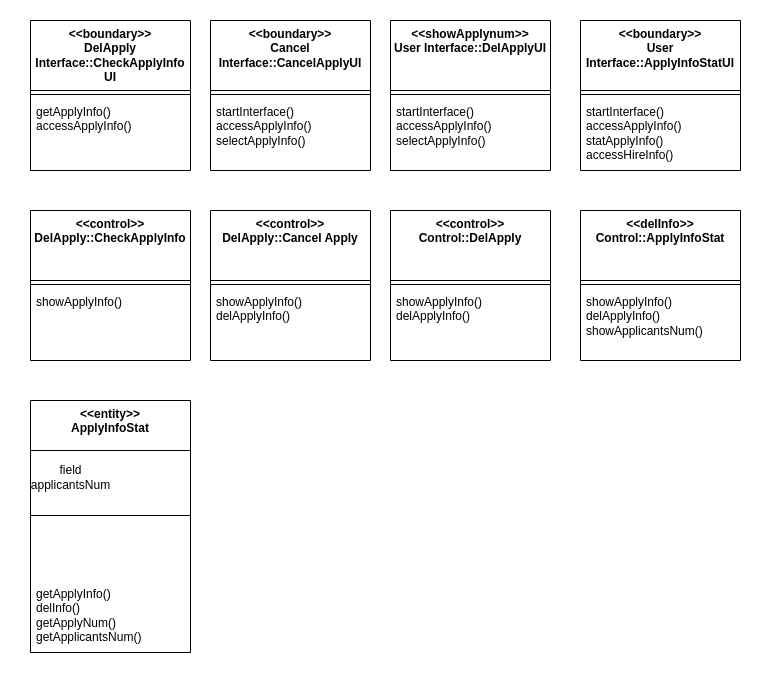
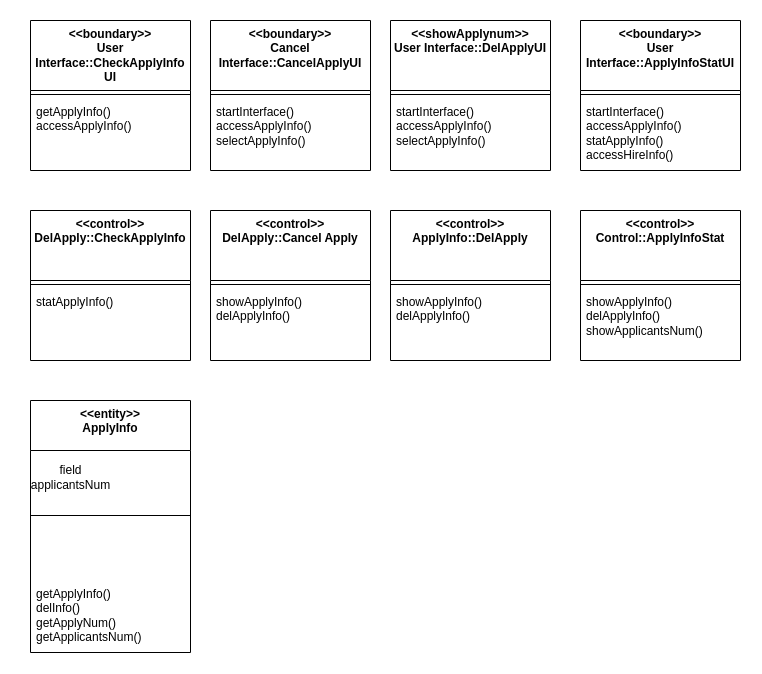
node "<<boundary>> DelApply Interface::CheckApplyInfo UI": label "<<boundary>> DelApply Interface::CheckApplyInfo UI" -> "<<boundary>> User Interface::CheckApplyInfo UI"
node "<<control>> Control::DelApply": label "<<control>> Control::DelApply" -> "<<control>> ApplyInfo::DelApply"
node "<<delInfo>> Control::ApplyInfoStat": label "<<delInfo>> Control::ApplyInfoStat" -> "<<control>> Control::ApplyInfoStat"
node "showApplyInfo()": label "showApplyInfo()" -> "statApplyInfo()"
node "<<entity>> ApplyInfoStat": label "<<entity>> ApplyInfoStat" -> "<<entity>> ApplyInfo"
